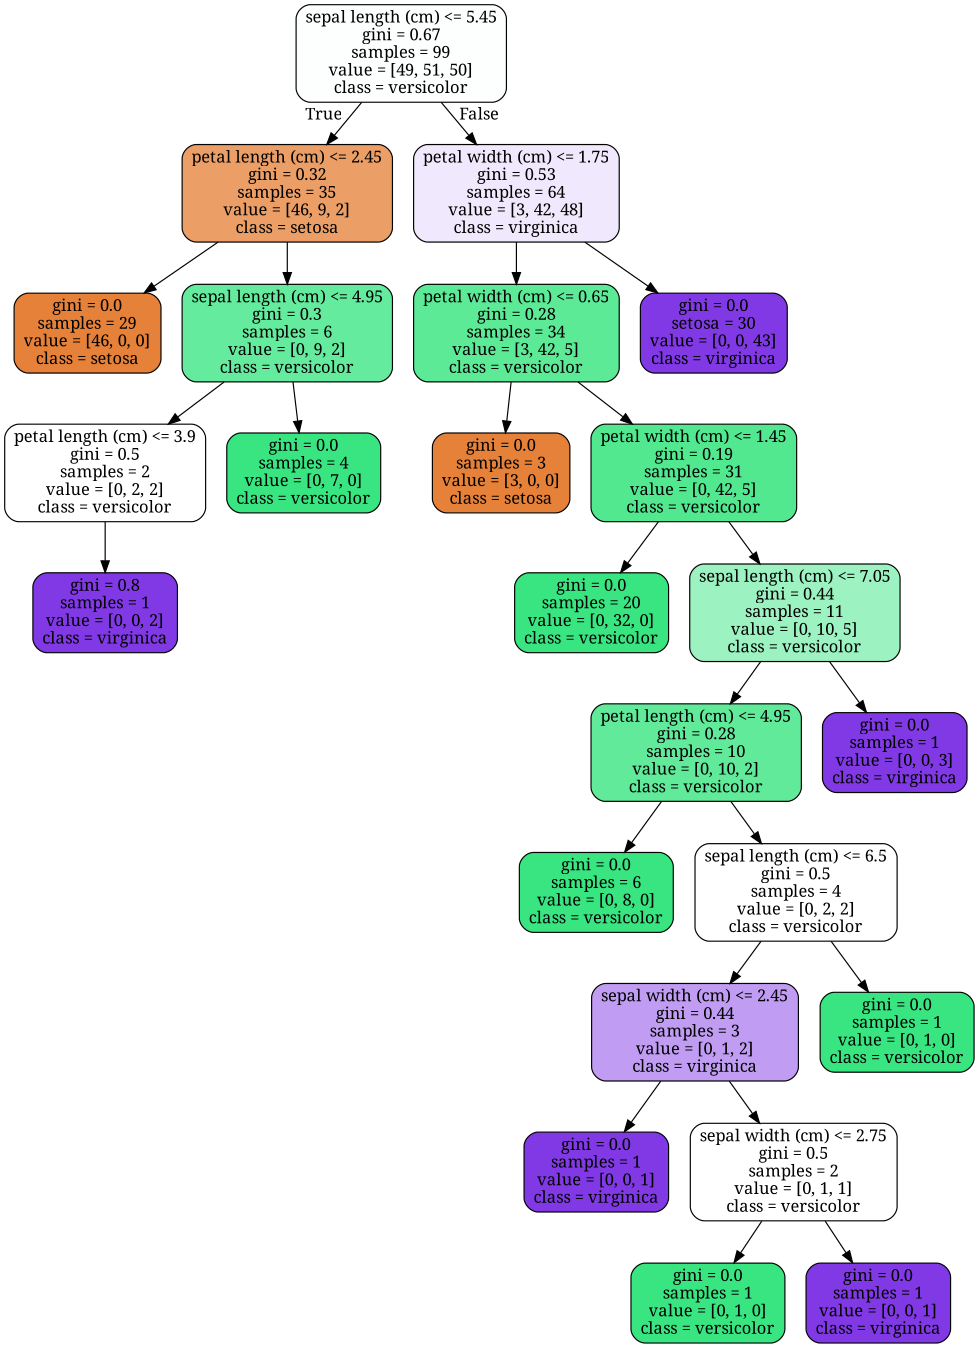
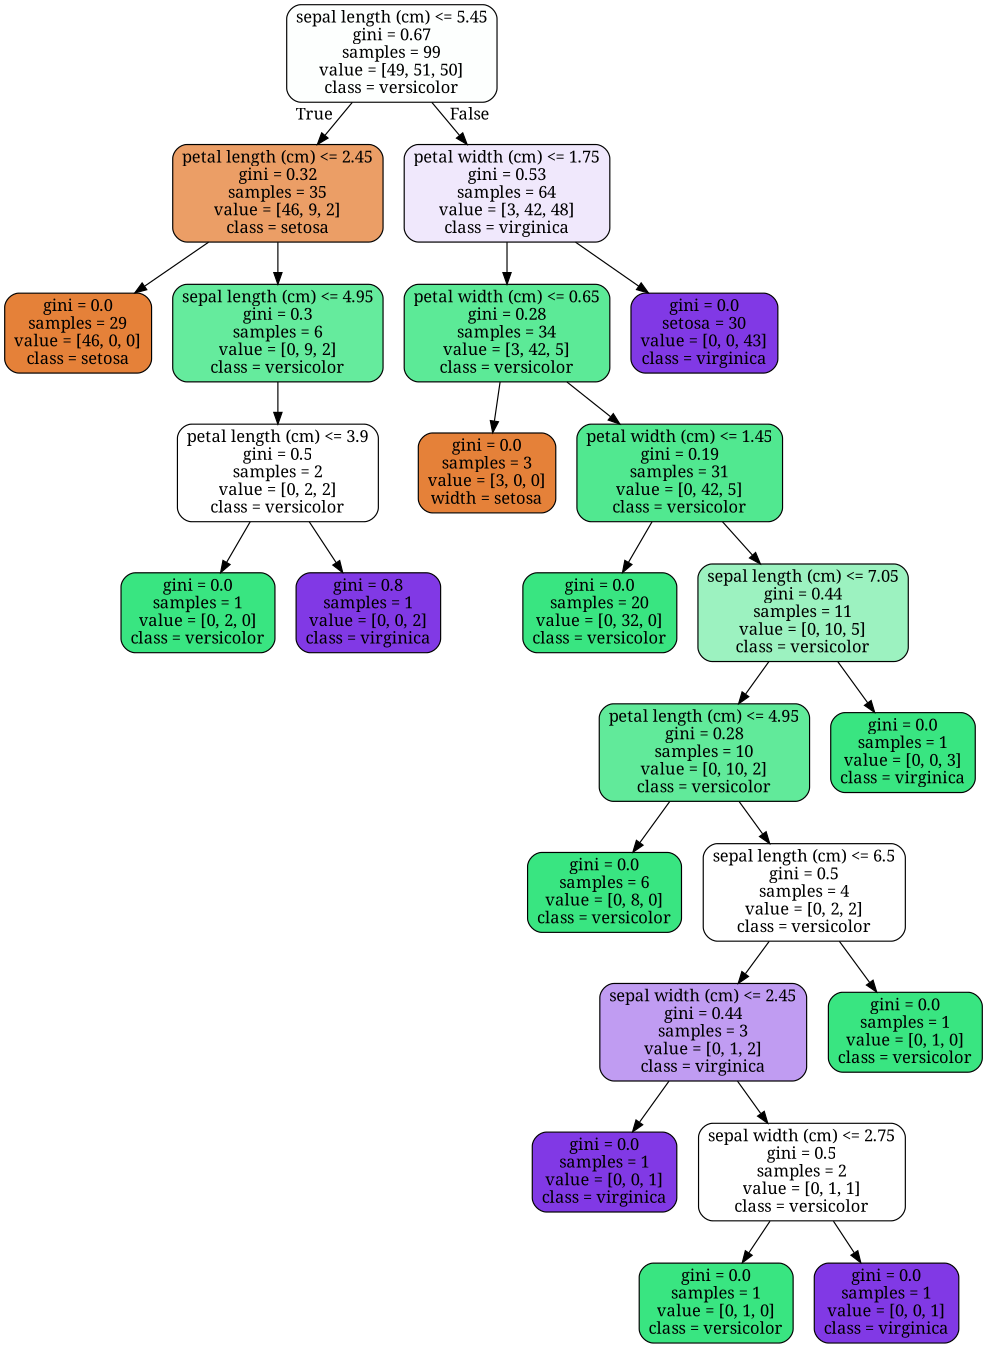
node "gini = 0.0 samples = 4 value = [0, 7, 0] class = versicolor": removed
node "gini = 0.0 samples = 3 value = [3, 0, 0] class = setosa": label "gini = 0.0 samples = 3 value = [3, 0, 0] class = setosa" -> "gini = 0.0 samples = 3 value = [3, 0, 0] width = setosa"
node "gini = 0.0 samples = 1 value = [0, 2, 0] class = versicolor": added
node "gini = 0.0 samples = 1 value = [0, 0, 3] class = virginica": fillcolor #8139e5 -> #39e581
